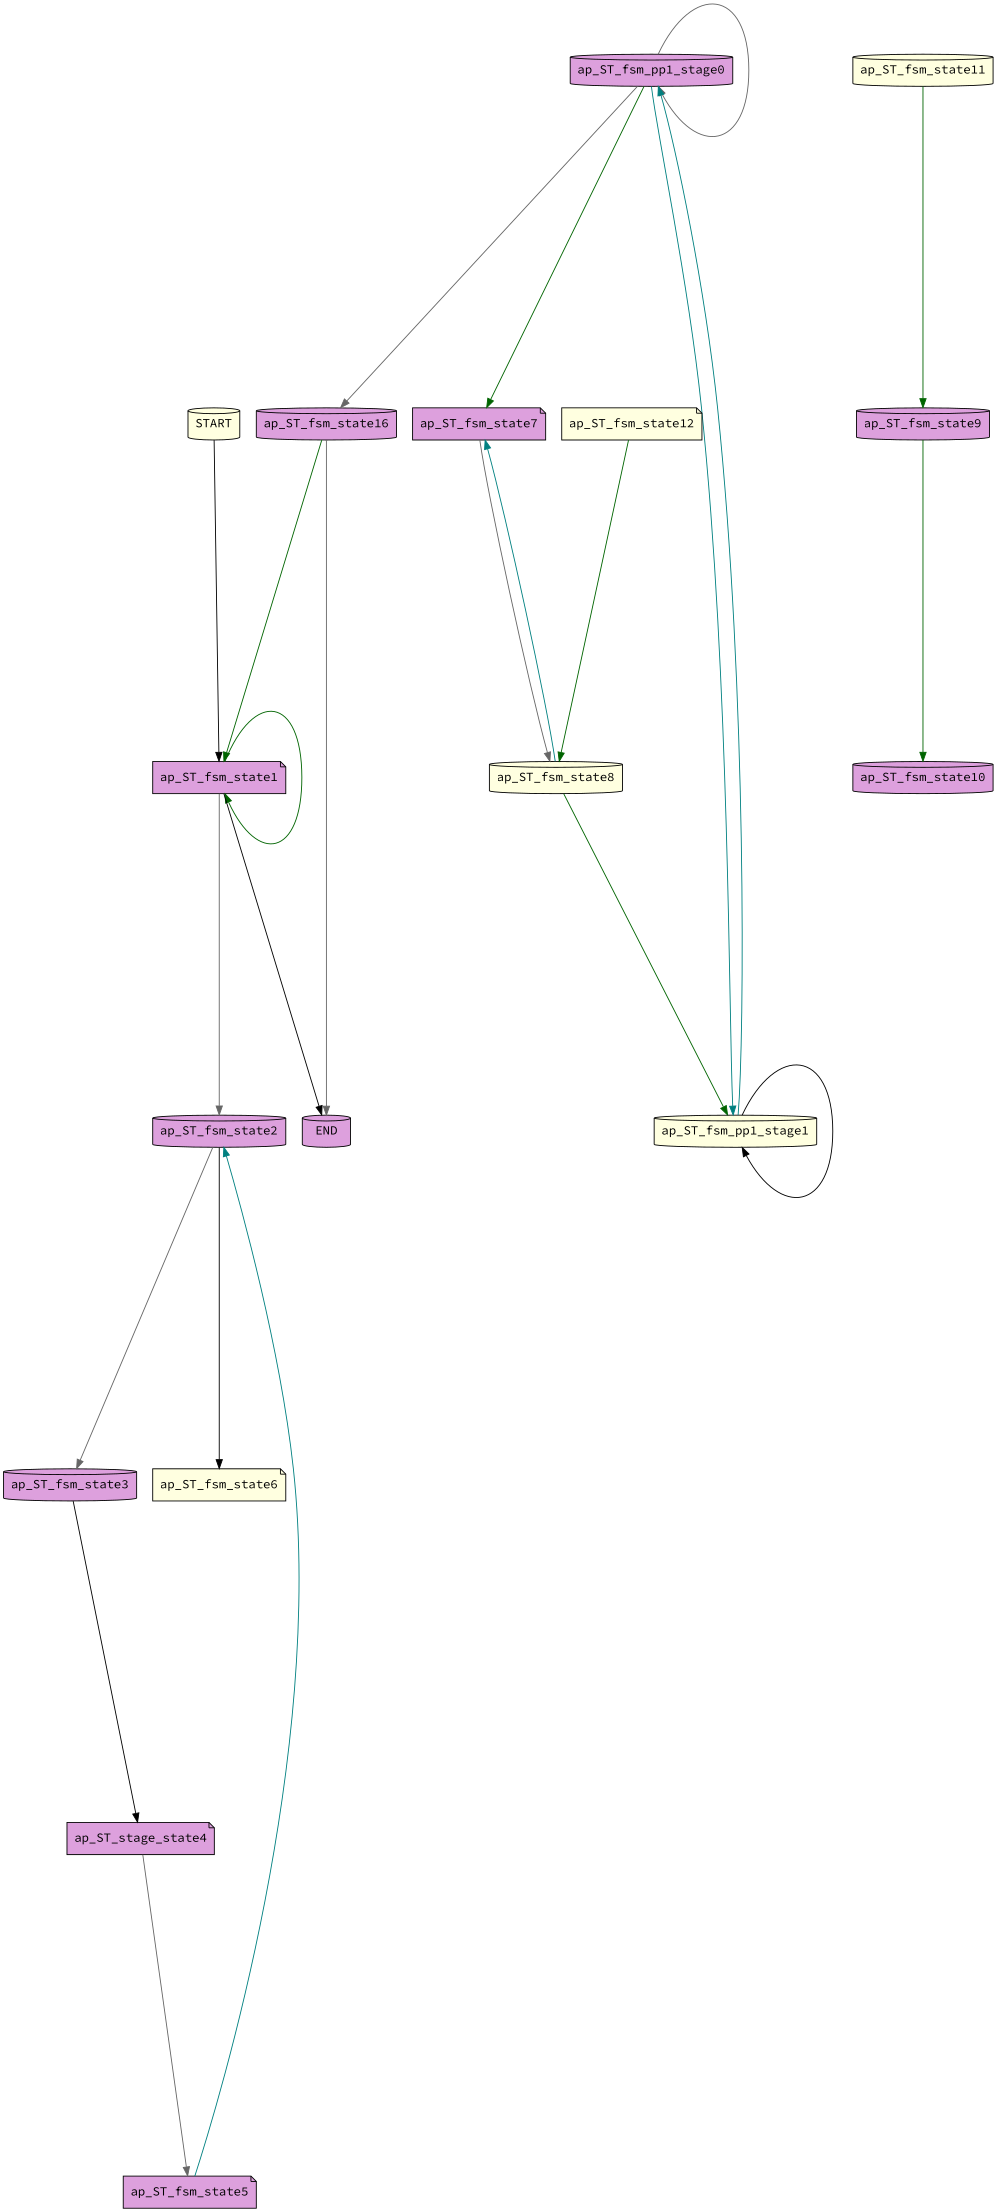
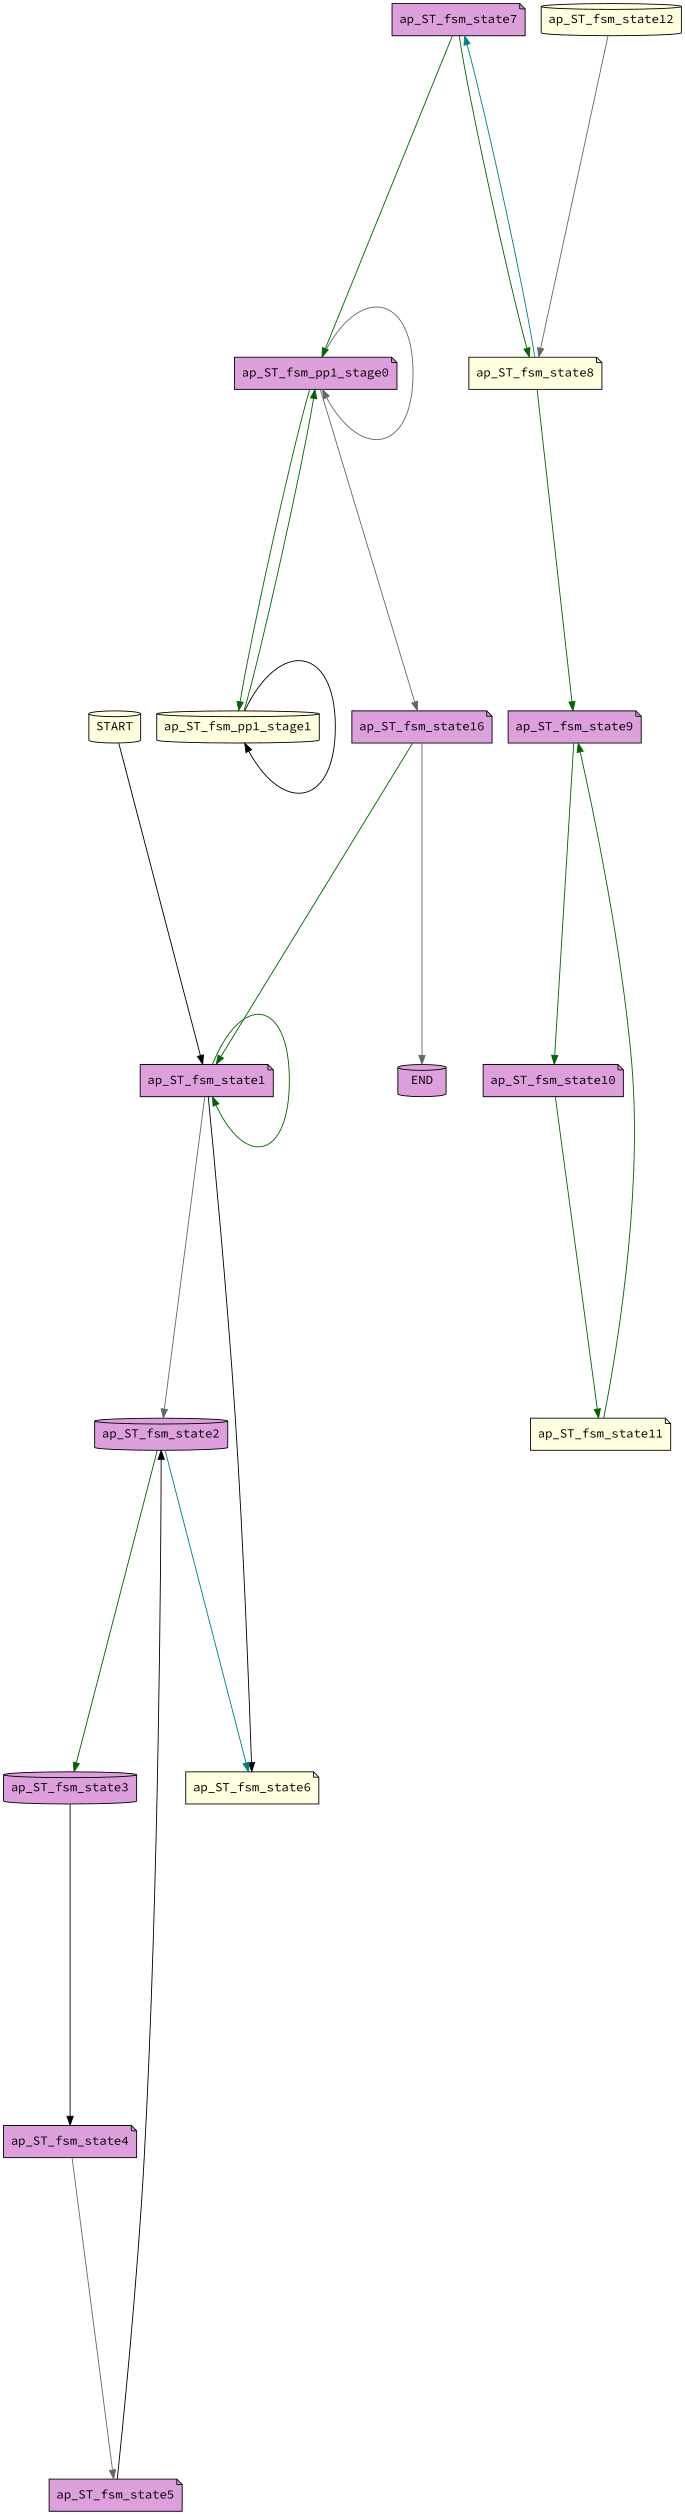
node "ap_ST_fsm_pp1_stage0": shape cylinder -> note
node "ap_ST_fsm_state11": shape cylinder -> note
edge "ap_ST_fsm_pp1_stage0" -> "ap_ST_fsm_state7": reversed
node "ap_ST_fsm_state16": shape cylinder -> note
node "ap_ST_fsm_state12": shape note -> cylinder
node "ap_ST_fsm_state9": shape cylinder -> note
edge "ap_ST_fsm_pp1_stage0" -> "ap_ST_fsm_pp1_stage1": color teal -> darkgreen
edge "ap_ST_fsm_state12" -> "ap_ST_fsm_state8": color darkgreen -> gray40
edge "ap_ST_fsm_state7" -> "ap_ST_fsm_state8": color gray40 -> darkgreen
edge "ap_ST_fsm_pp1_stage1" -> "ap_ST_fsm_pp1_stage0": color teal -> darkgreen
node "ap_ST_fsm_state8": shape cylinder -> note
node "ap_ST_fsm_state10": shape cylinder -> note
edge "ap_ST_fsm_state1" -> "END": now "ap_ST_fsm_state1" -> "ap_ST_fsm_state6"
edge "ap_ST_fsm_state8" -> "ap_ST_fsm_pp1_stage1": now "ap_ST_fsm_state8" -> "ap_ST_fsm_state9"
edge "ap_ST_fsm_state10" -> "ap_ST_fsm_state11": added
edge "ap_ST_fsm_state2" -> "ap_ST_fsm_state6": color black -> teal
edge "ap_ST_fsm_state2" -> "ap_ST_fsm_state3": color gray40 -> darkgreen
edge "ap_ST_fsm_state5" -> "ap_ST_fsm_state2": color teal -> black
node "ap_ST_stage_state4": label "ap_ST_stage_state4" -> "ap_ST_fsm_state4"
